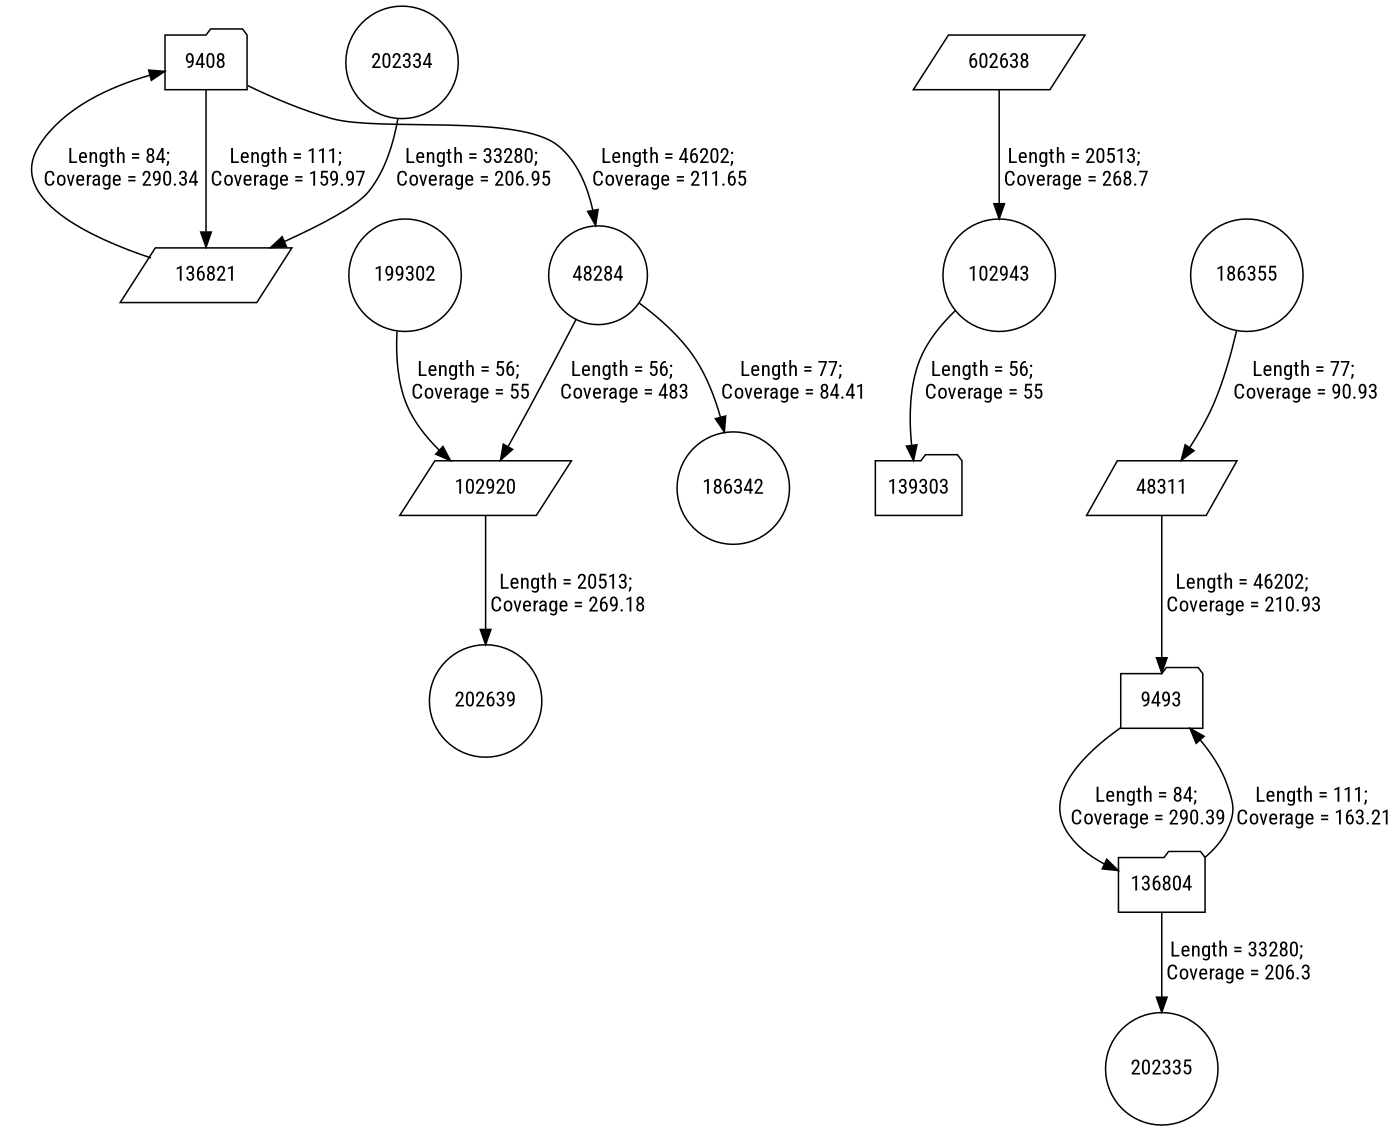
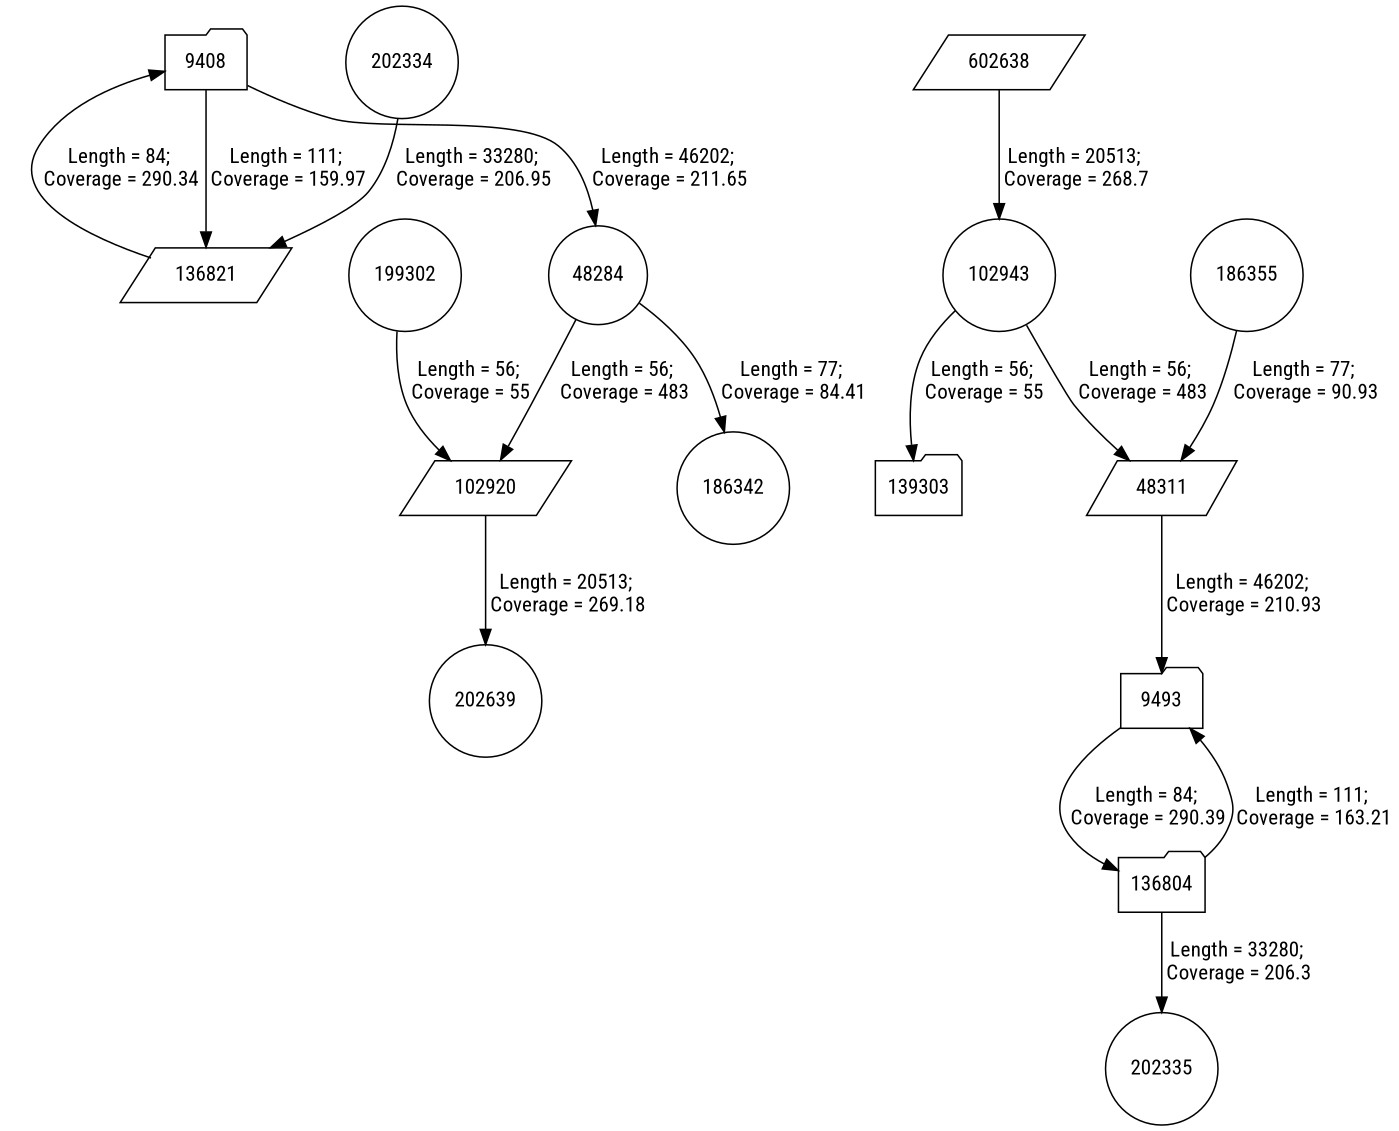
edge "102943" -> "48311": added, label "Length = 56; Coverage = 483"
